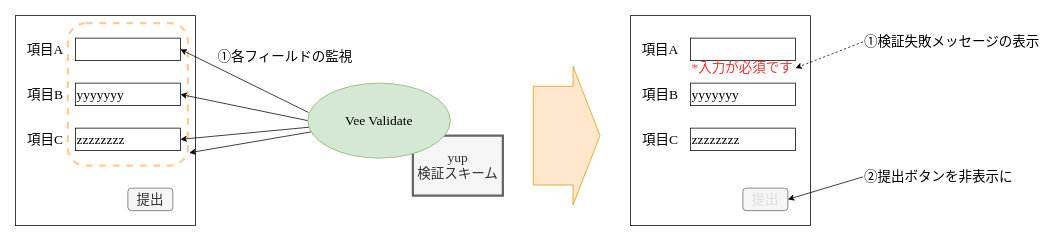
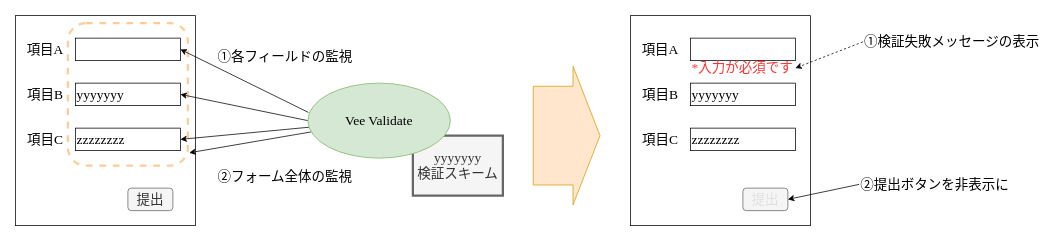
node "yup 検証スキーム": label "yup 検証スキーム" -> "yyyyyyy 検証スキーム"
node "②フォーム全体の監視": added
node "②提出ボタンを非表示に": moved (953, 177) -> (949, 184)
